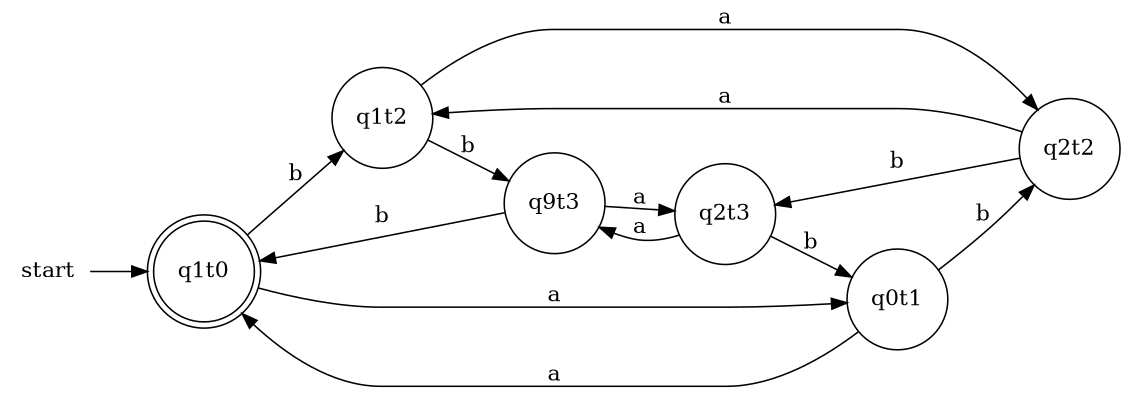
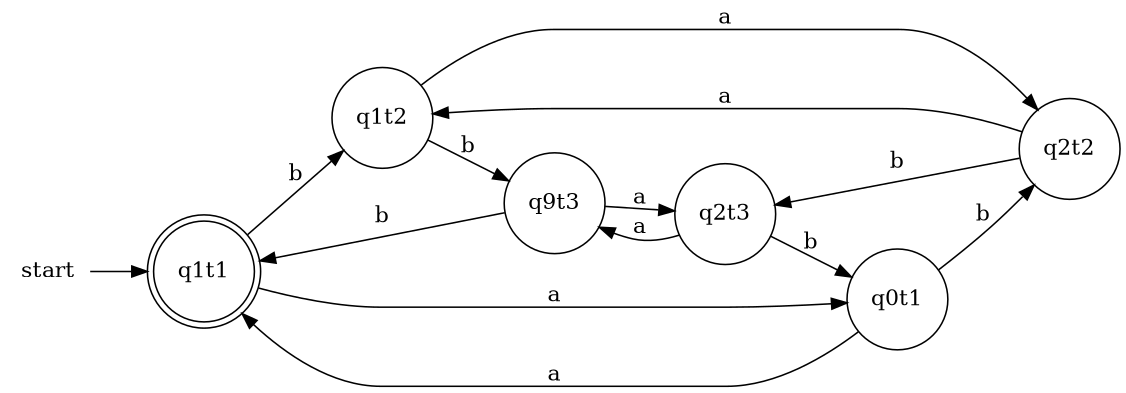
node "q1t0": label "q1t0" -> "q1t1"
